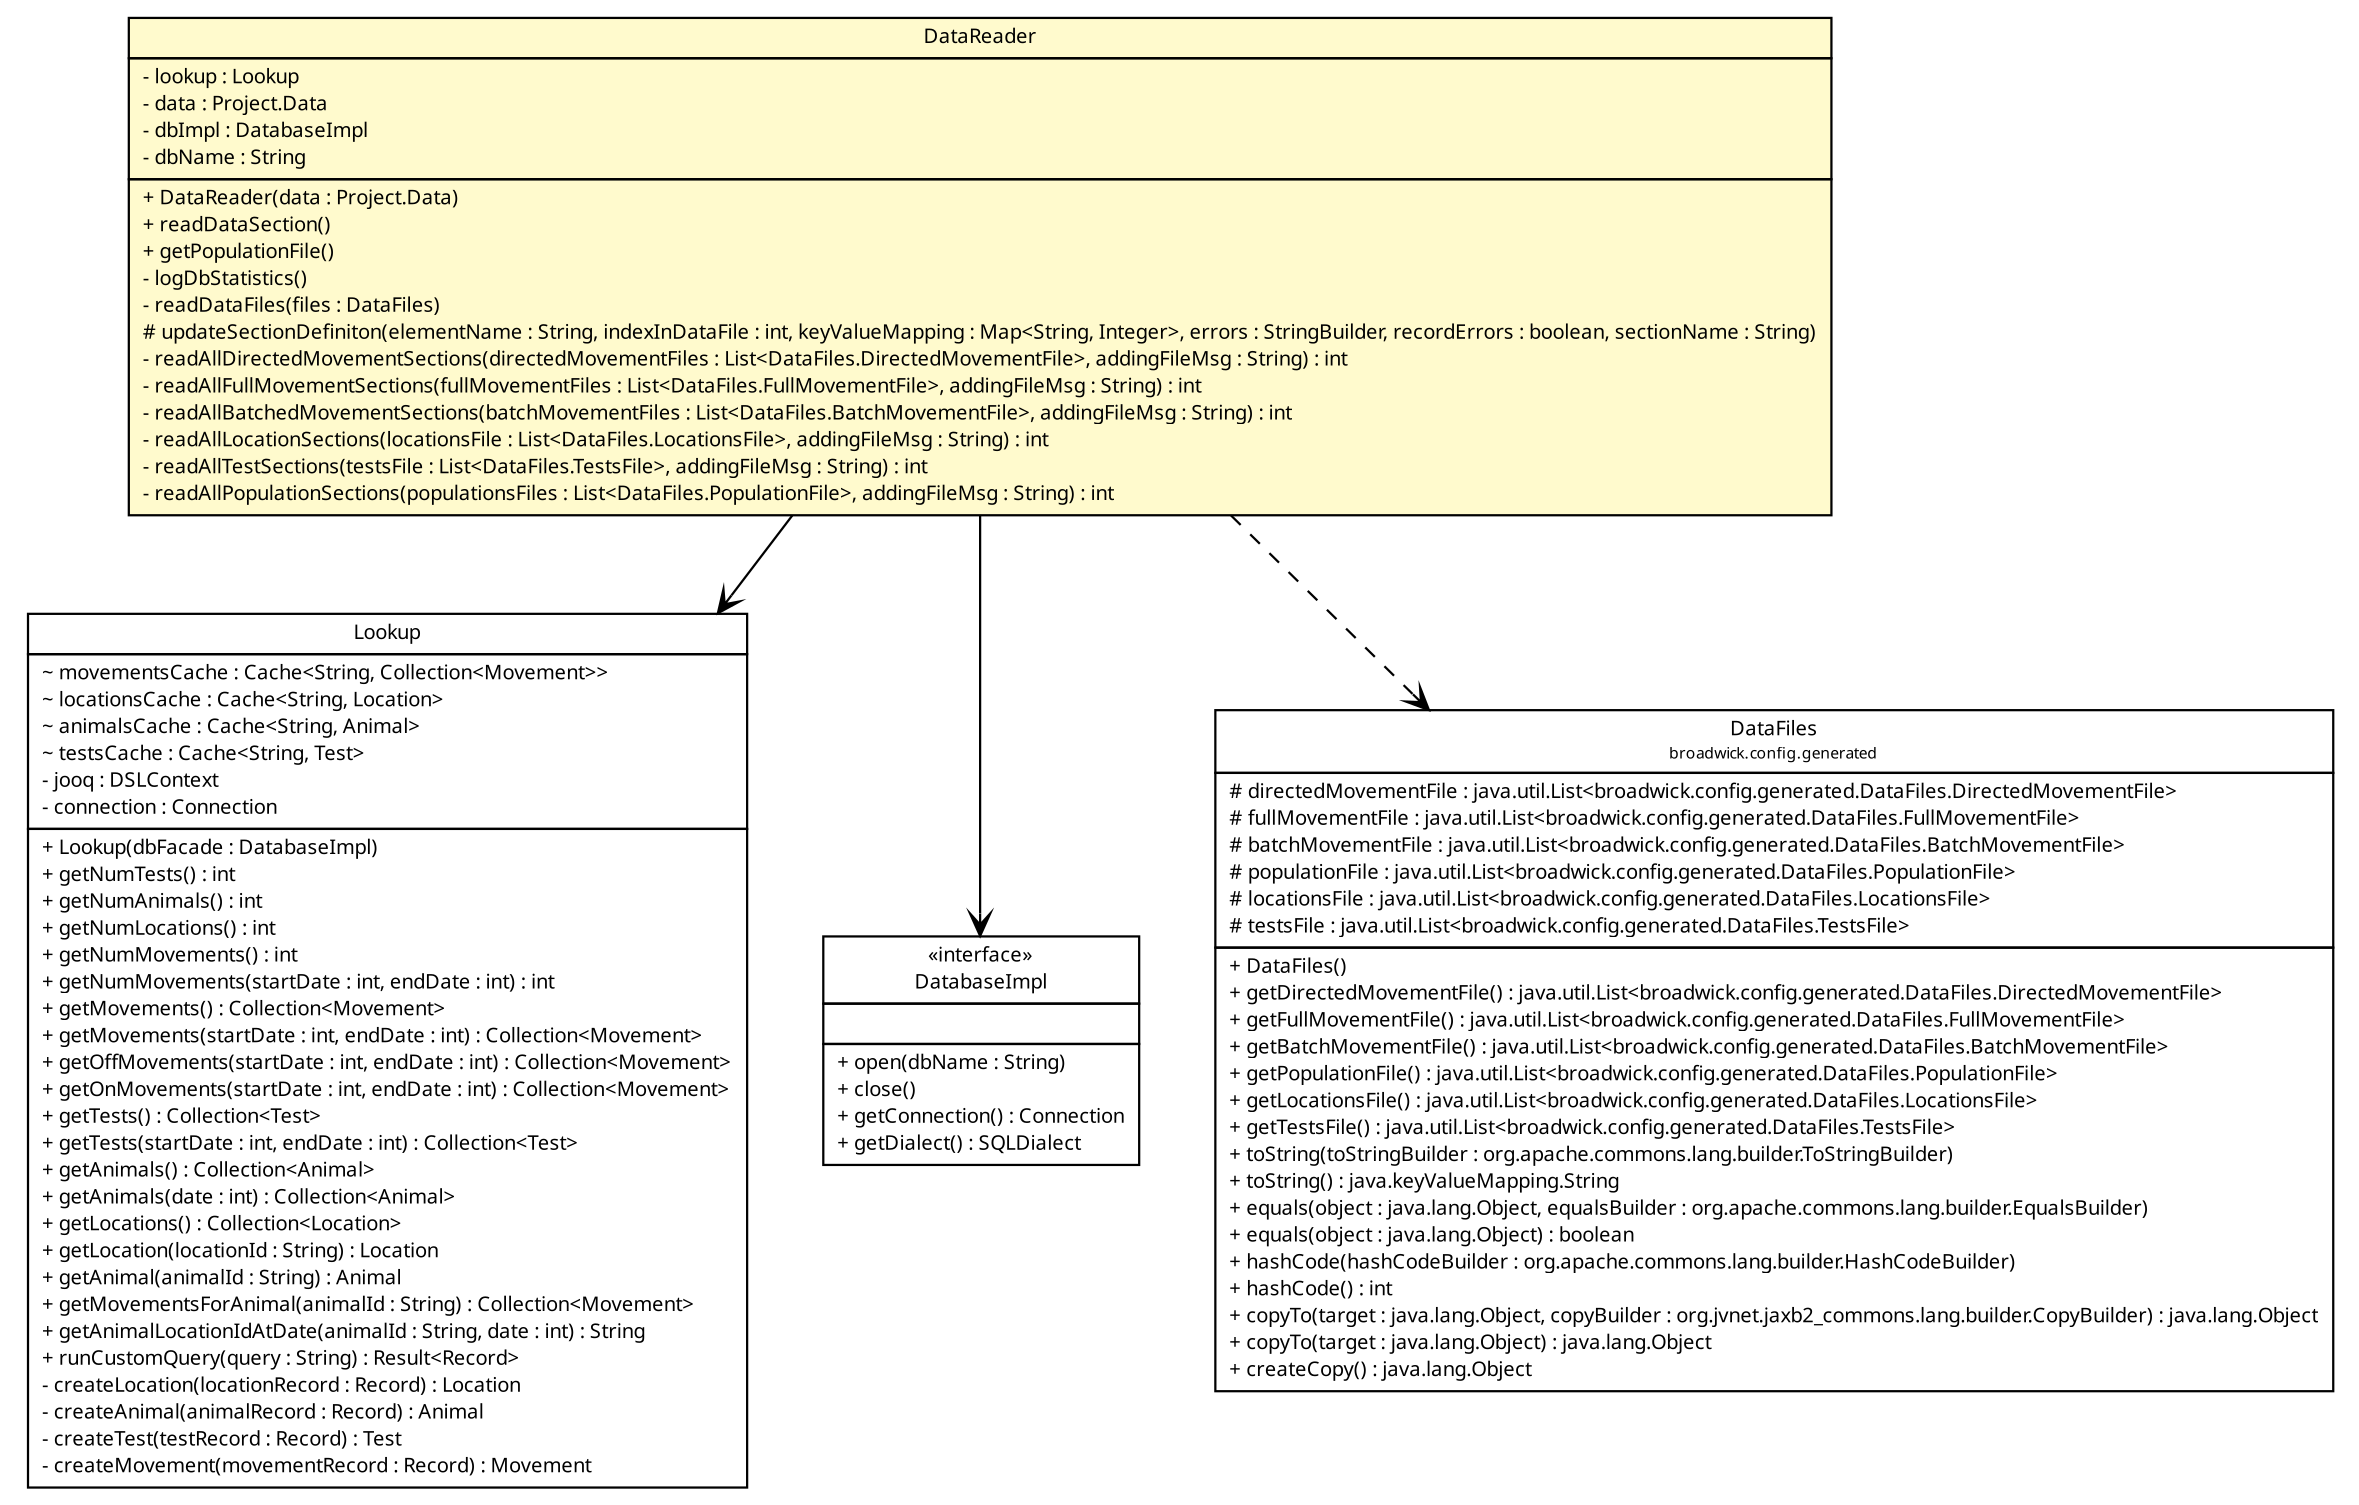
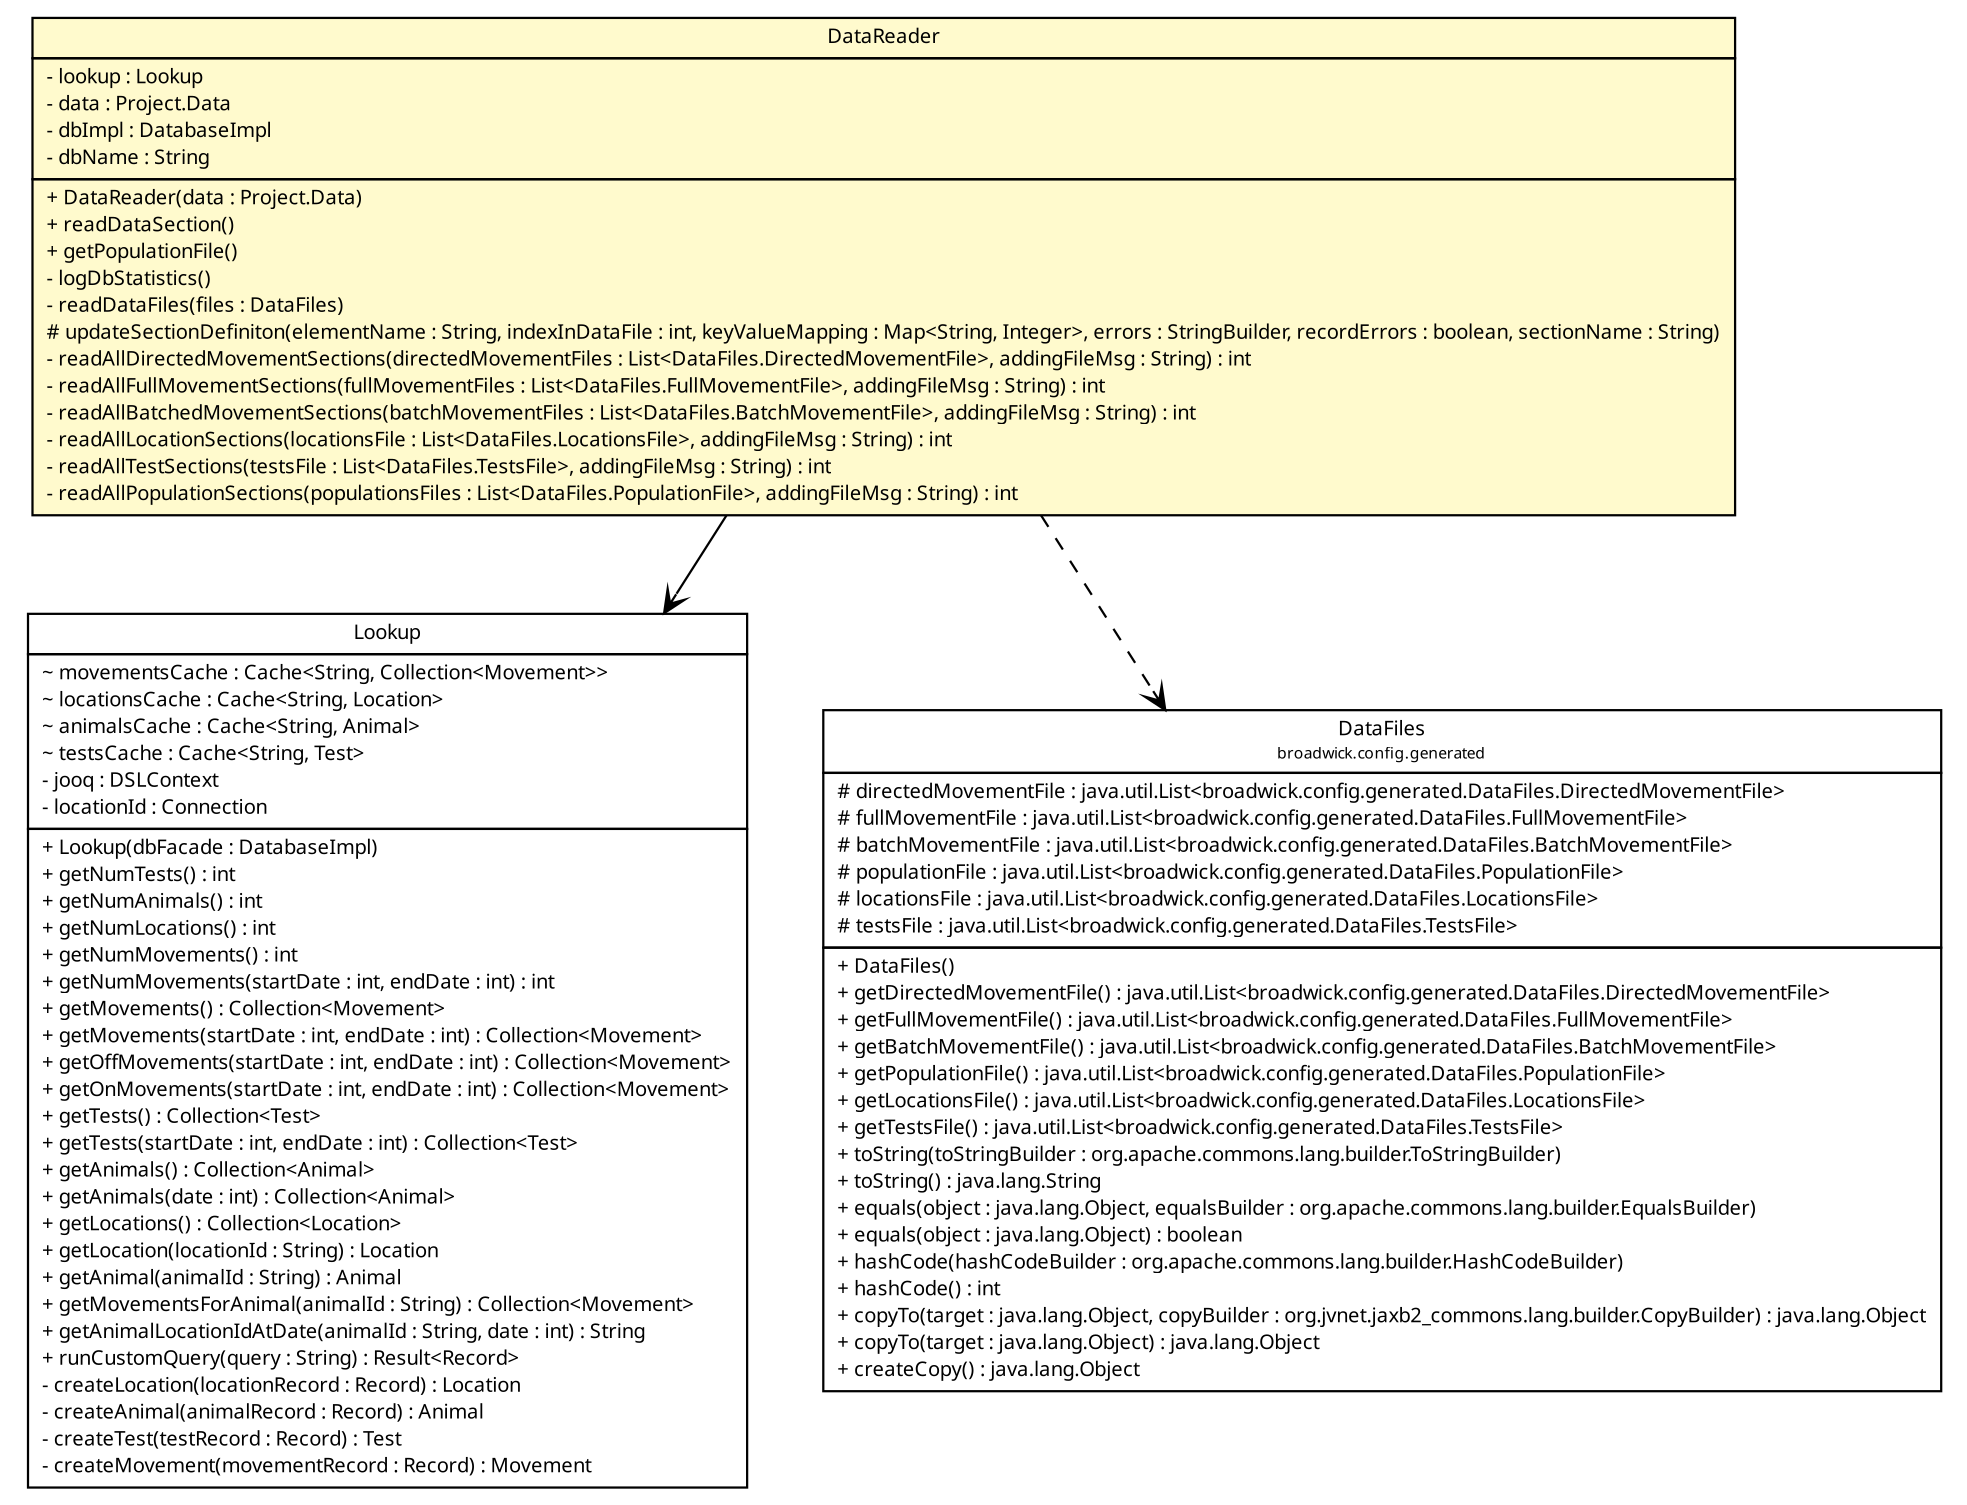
node "Lookup": text "- connection : Connection" -> "- locationId : Connection"
node "DatabaseImpl": removed
node "DataFiles": text "+ toString() : java.keyValueMapping.String" -> "+ toString() : java.lang.String"
